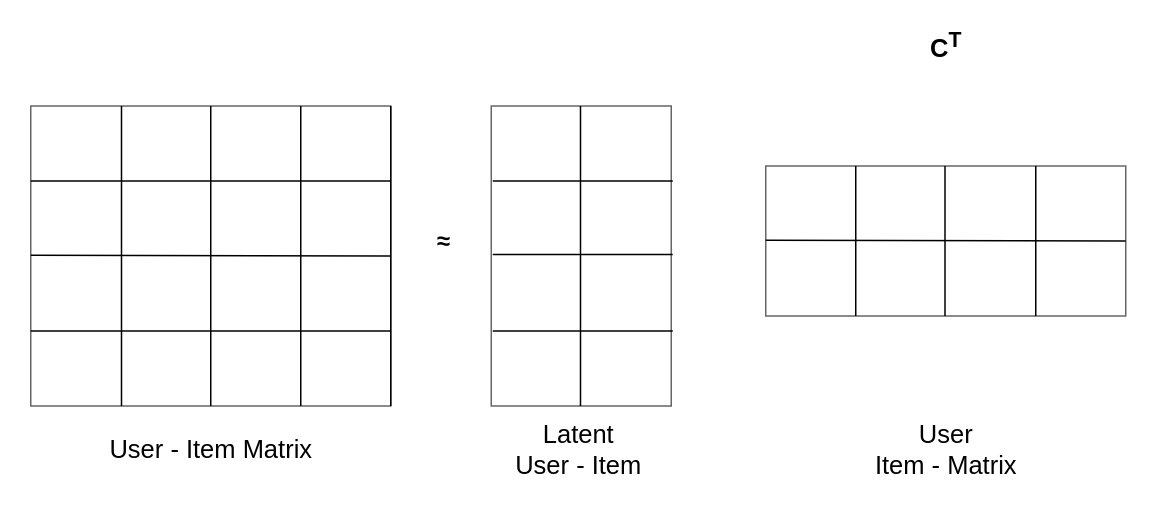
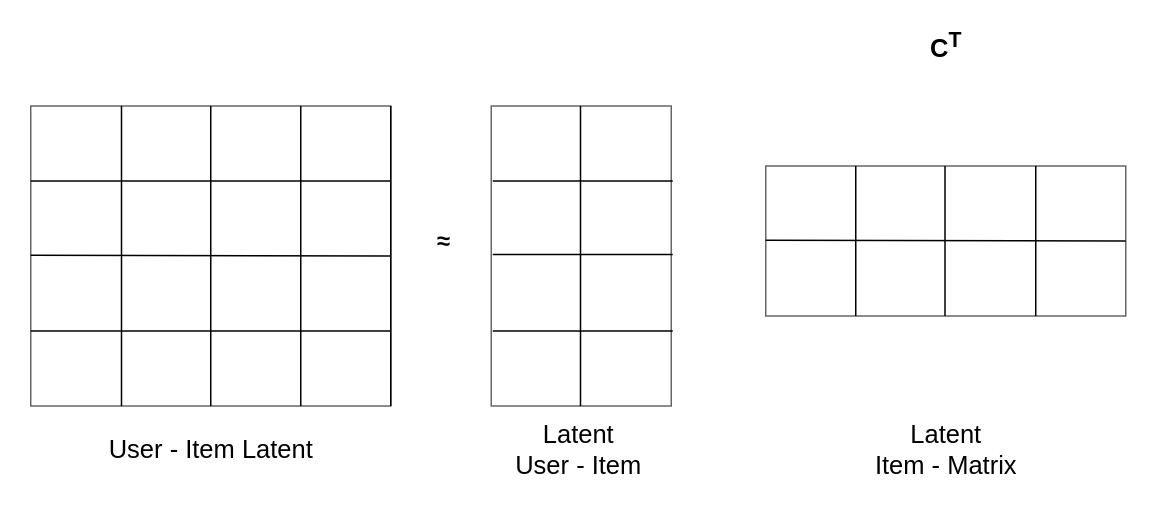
node "User - Item Matrix": label "User - Item Matrix" -> "User - Item Latent"
node "User Item - Matrix": label "User Item - Matrix" -> "Latent Item - Matrix"
